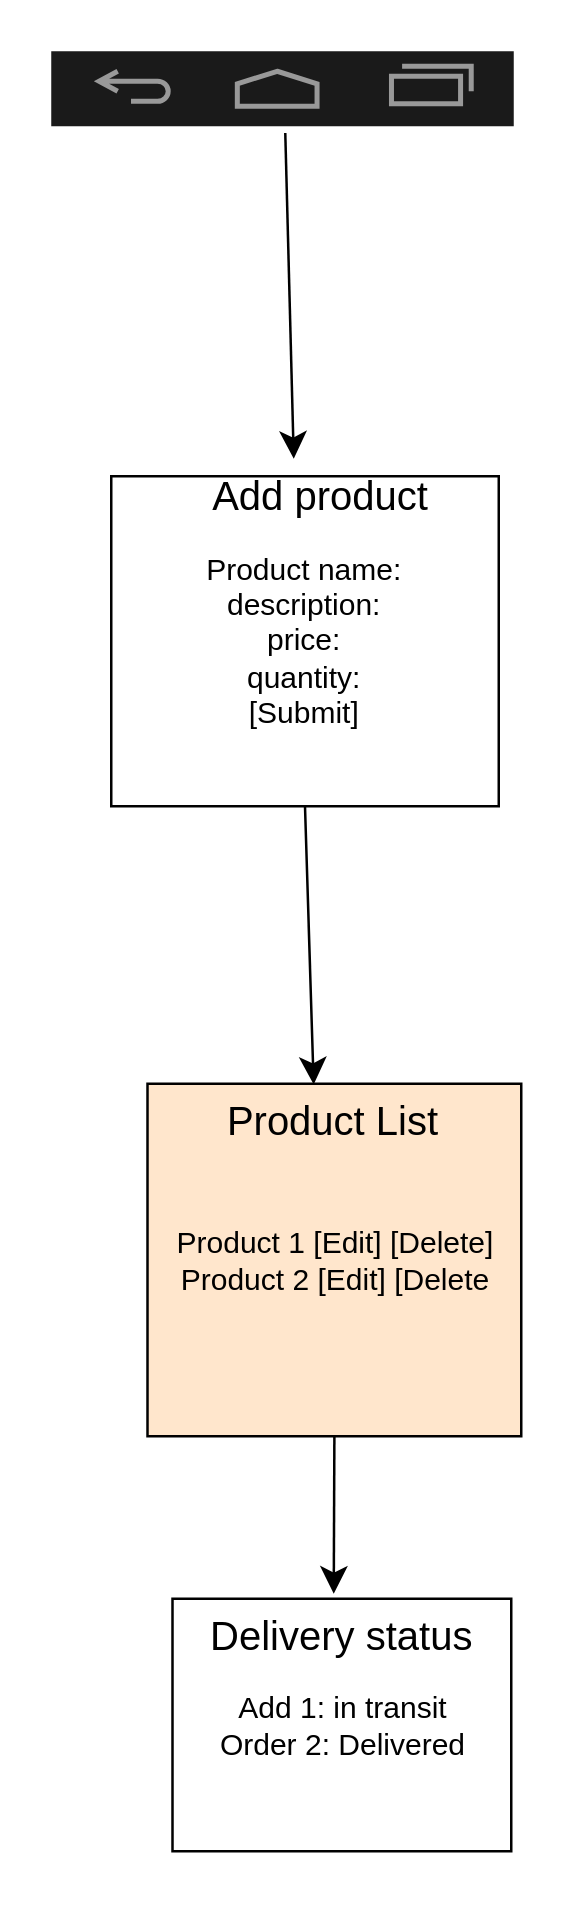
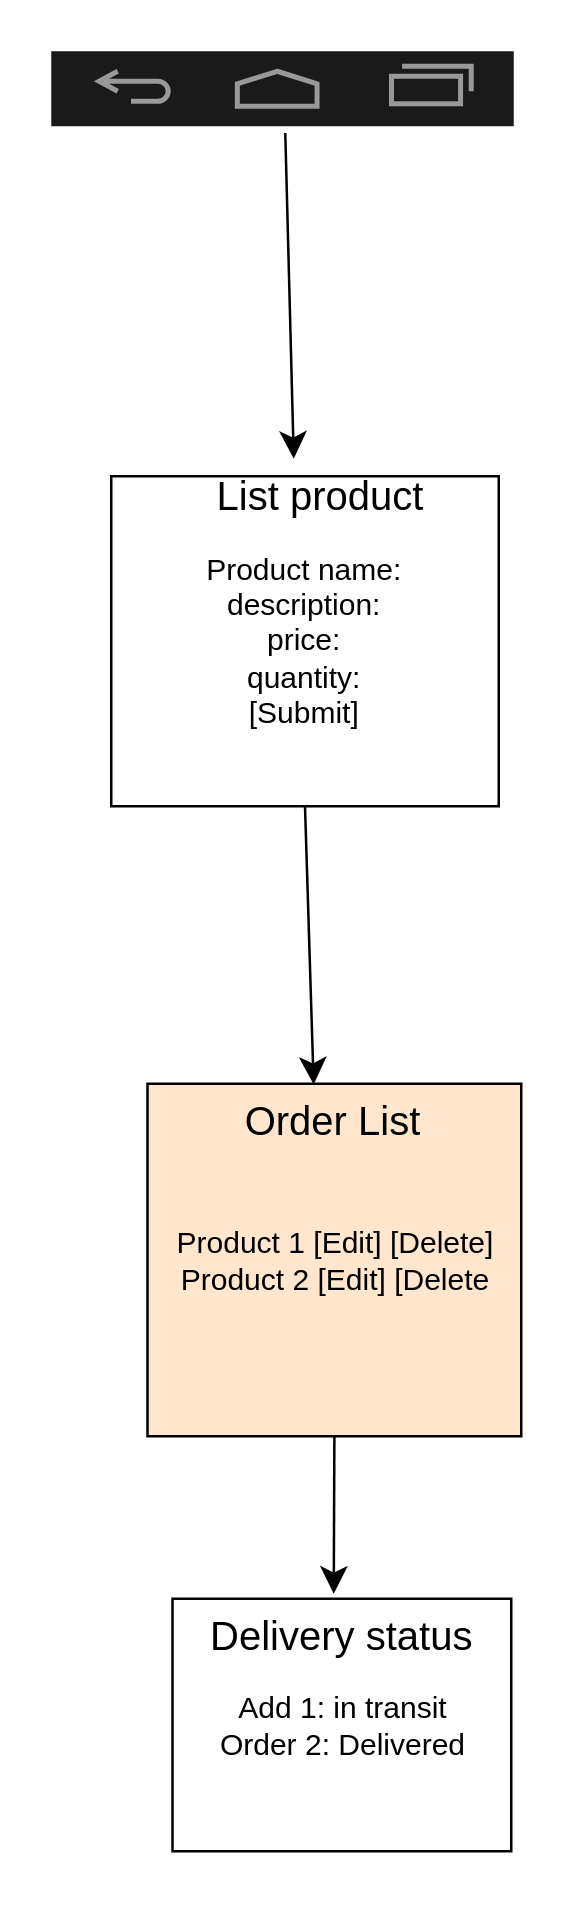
node "Add product": label "Add product" -> "List product"
node "Product List": label "Product List" -> "Order List"
